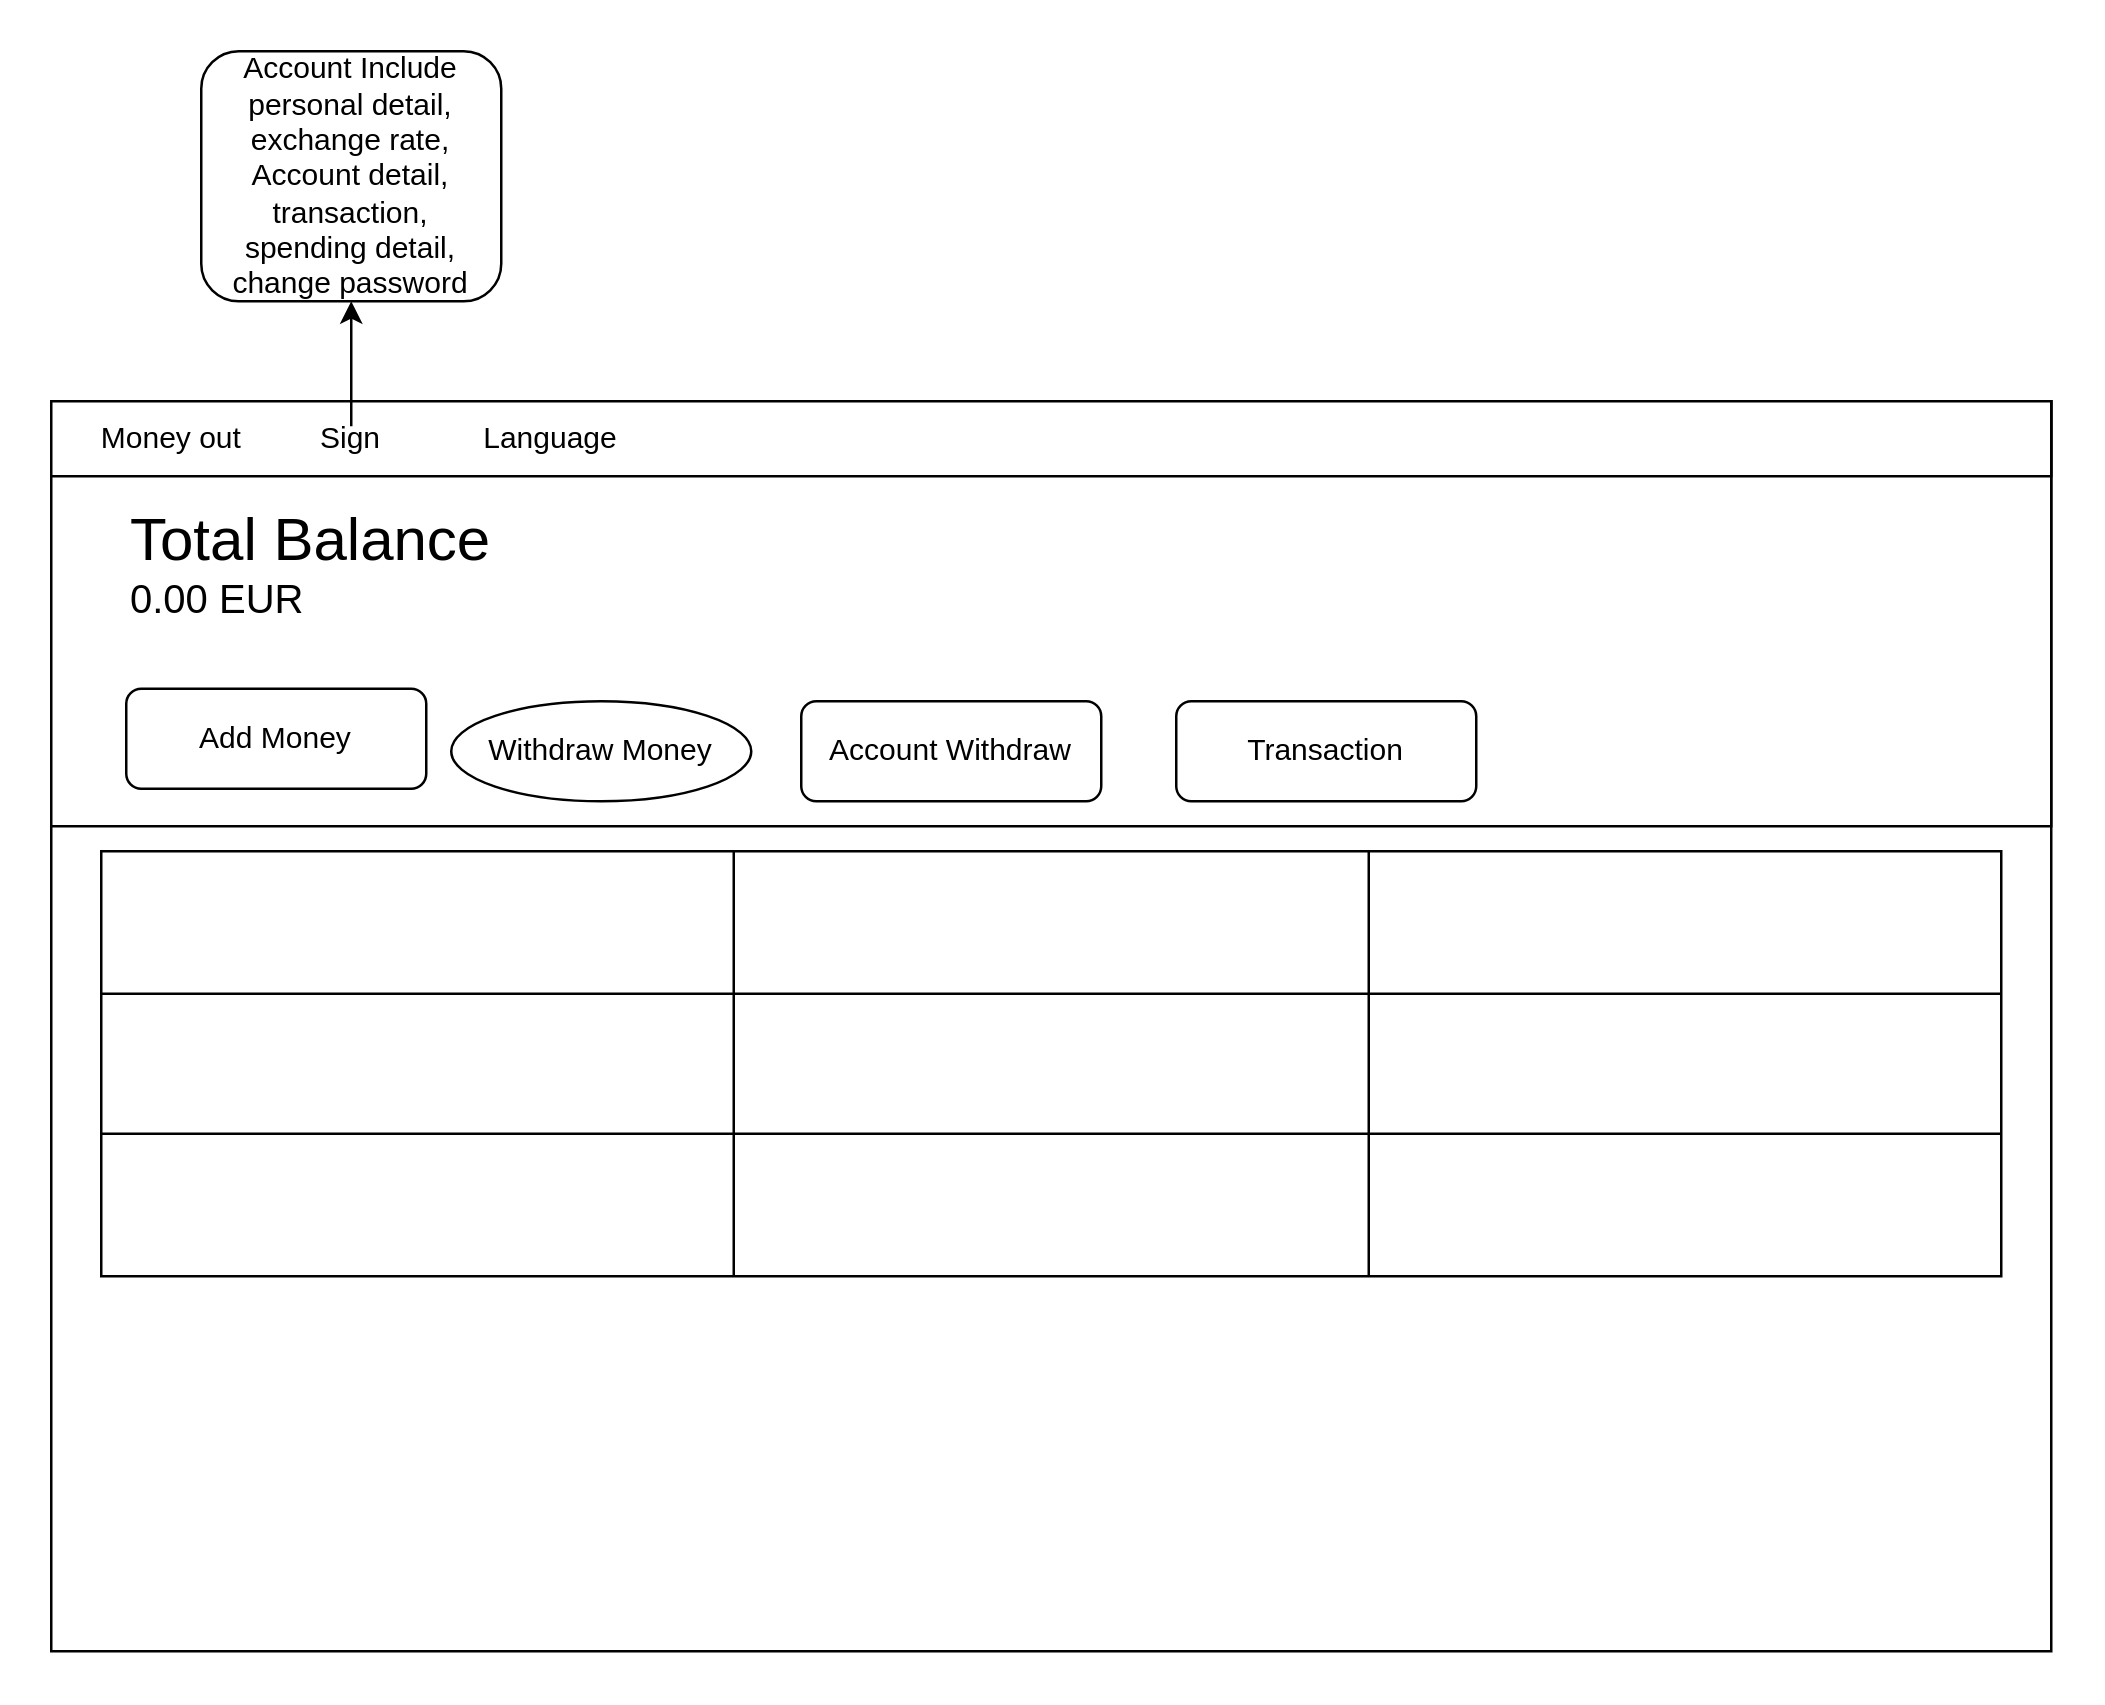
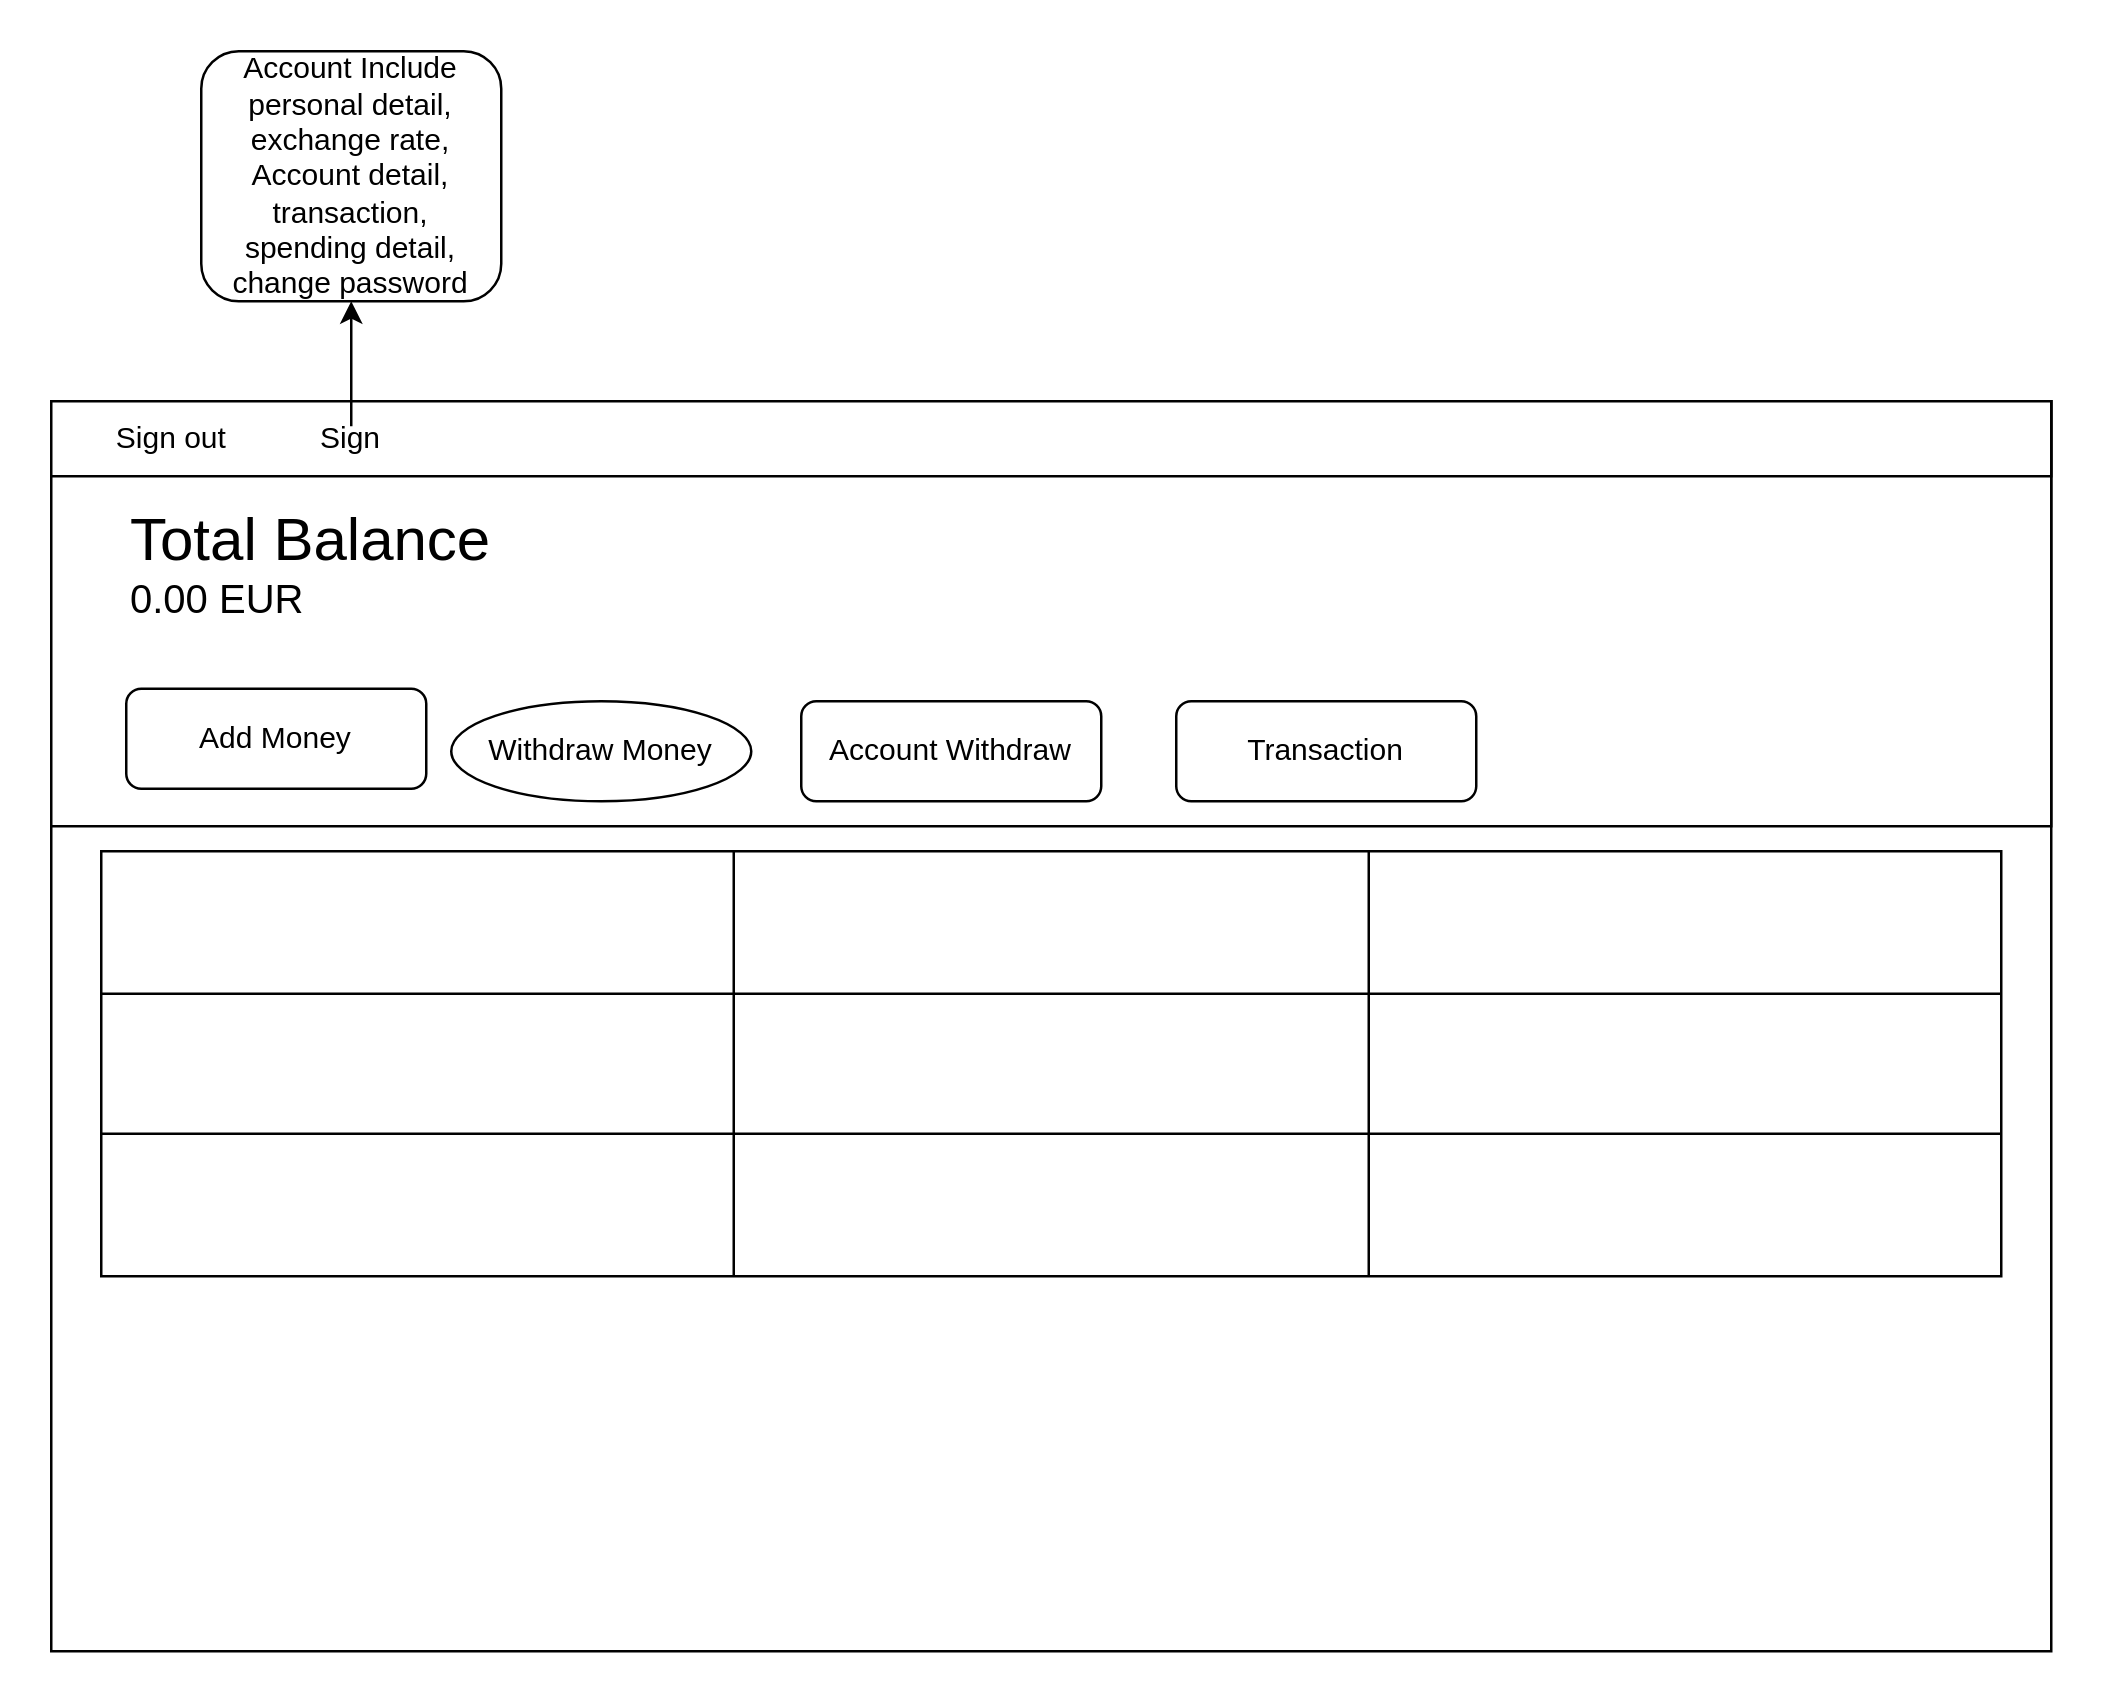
node "Money out": label "Money out" -> "Sign out"
node "Language": removed
